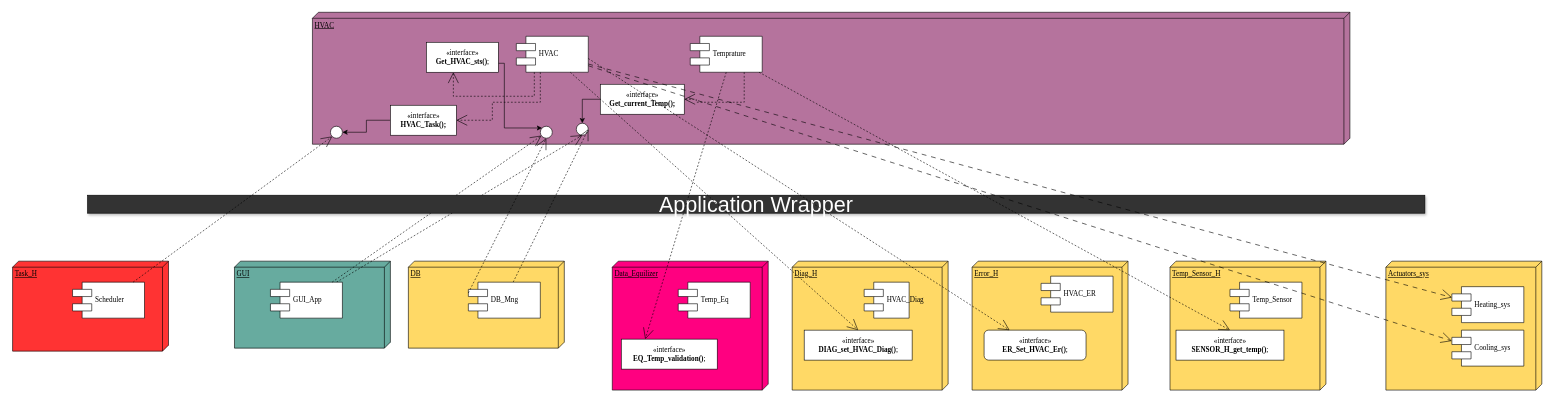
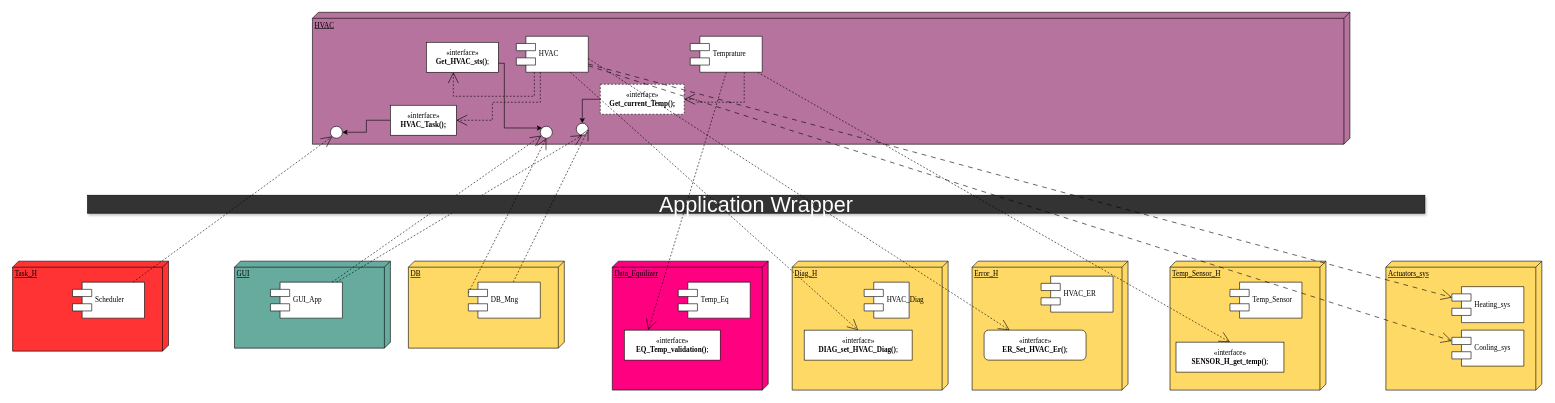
node "«interface» Get_current_Temp();": style solid -> dashed
node "«interface» SENSOR_H_get_temp();": moved (1230, 345) -> (1230, 357)
node "«interface» EQ_Temp_validation();": moved (669, 354) -> (672, 345)
